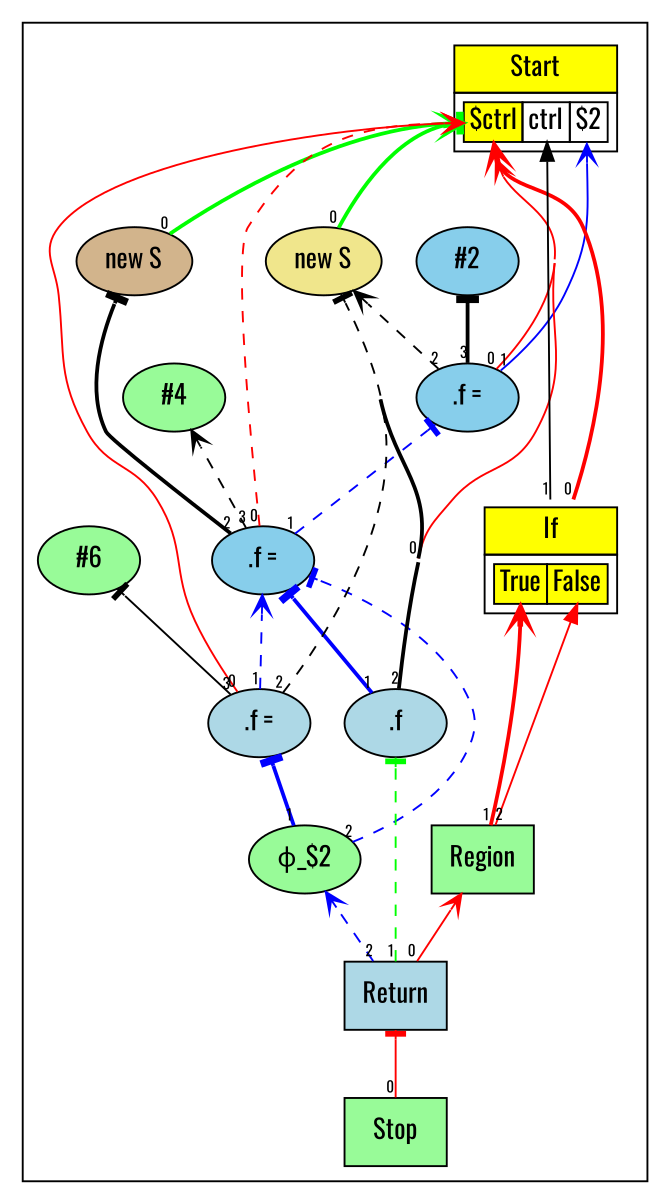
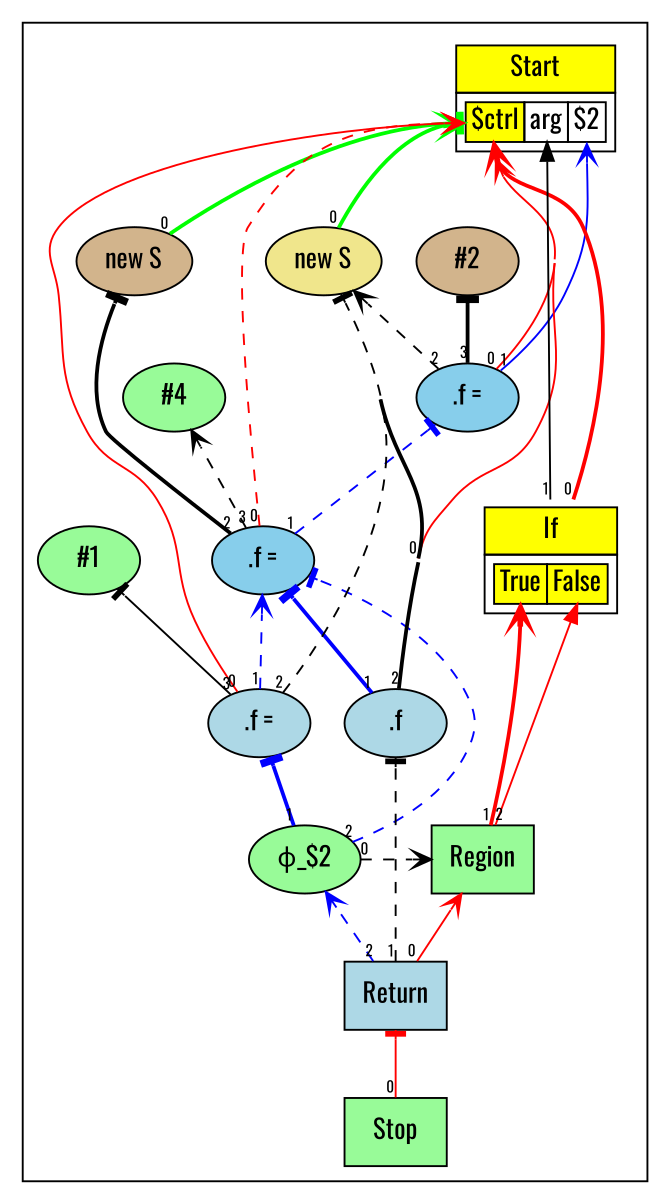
node "Start": text "ctrl" -> "arg"
node "#2": fillcolor skyblue -> tan
node "#6": label "#6" -> "#1"
edge "φ_$2" -> "Region": added
edge "Return" -> ".f": color green -> black
